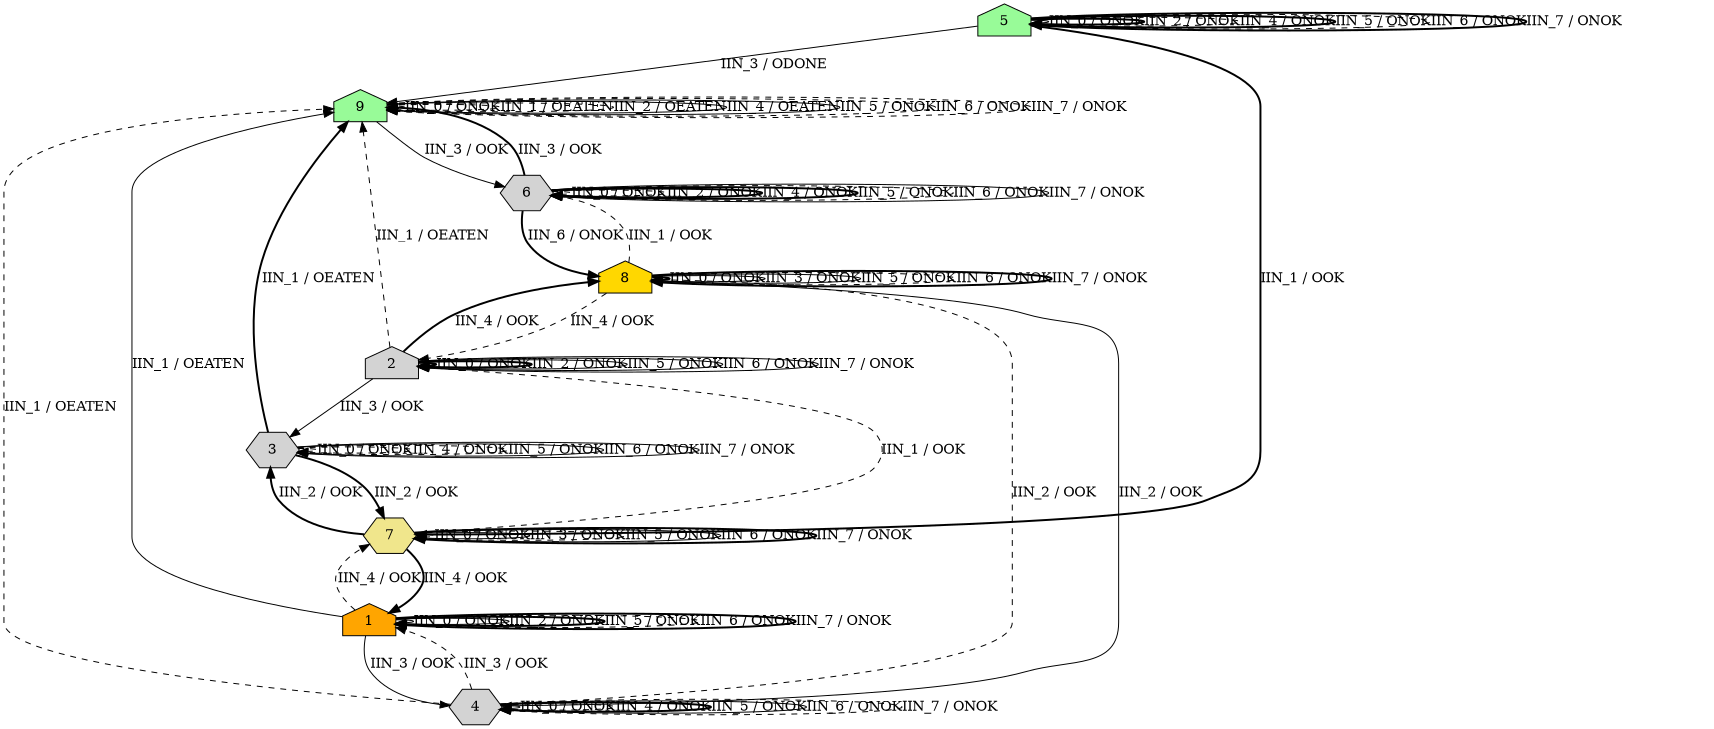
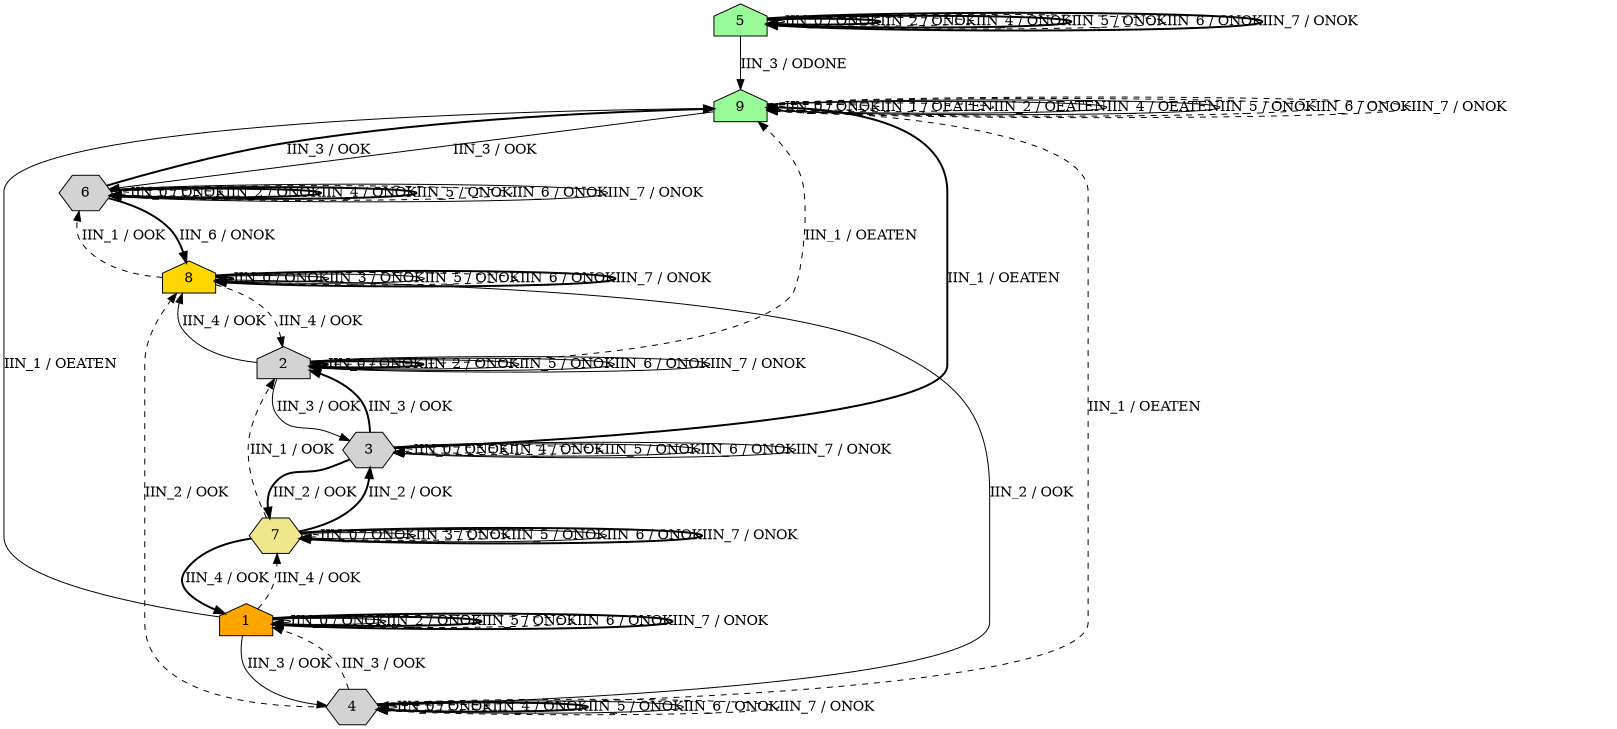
edge "2" -> "8": style bold -> solid
edge "3" -> "2": added, label "IIN_3 / OOK"
edge "5" -> "7": removed, label "IIN_1 / OOK"
